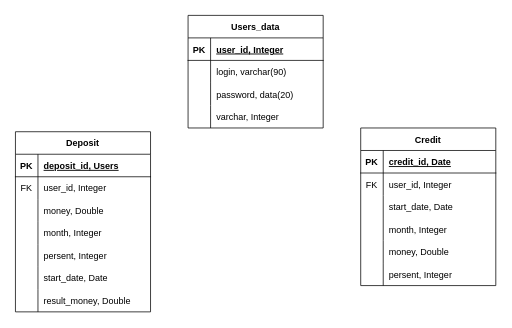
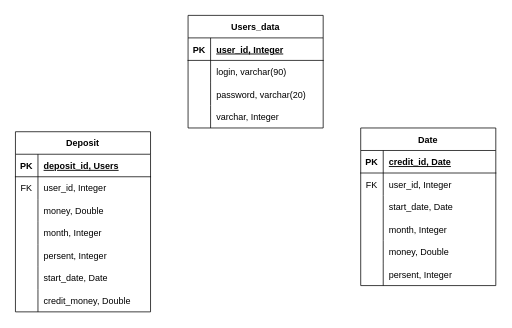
node "password, data(20)": label "password, data(20)" -> "password, varchar(20)"
node "Credit": label "Credit" -> "Date"
node "result_money, Double": label "result_money, Double" -> "credit_money, Double"
